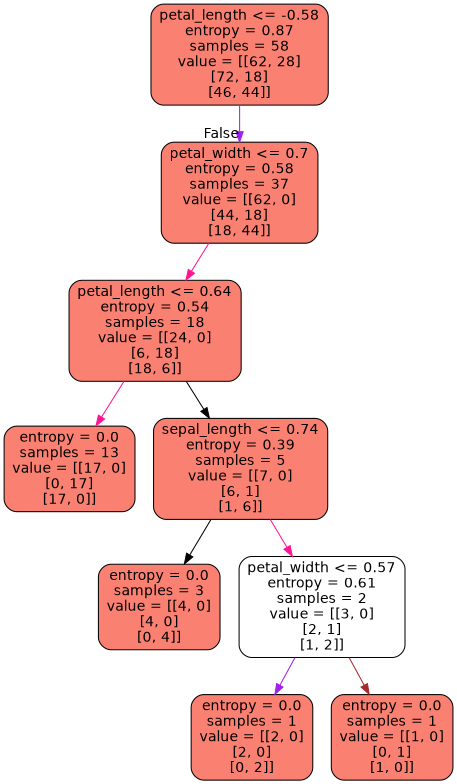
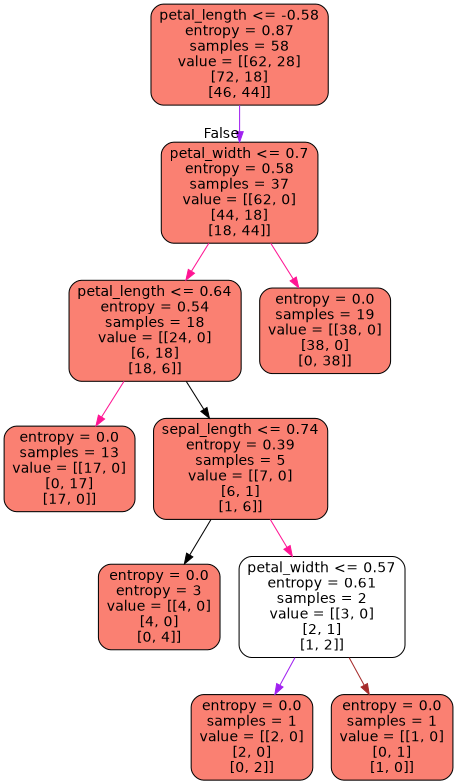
node "entropy = 0.0 samples = 19 value = [[38, 0] [38, 0] [0, 38]]": added
node "entropy = 0.0 samples = 3 value = [[4, 0] [4, 0] [0, 4]]": label "entropy = 0.0 samples = 3 value = [[4, 0] [4, 0] [0, 4]]" -> "entropy = 0.0 entropy = 3 value = [[4, 0] [4, 0] [0, 4]]"
